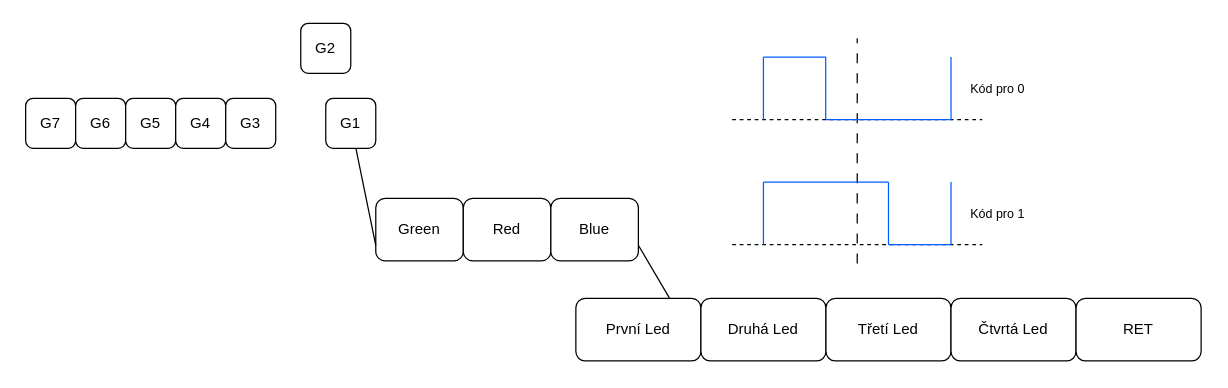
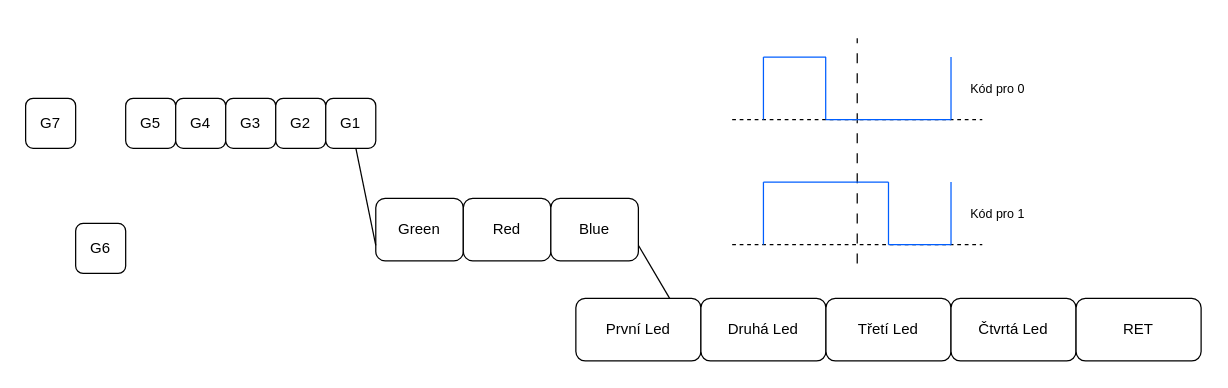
node "G2": moved (326, 48) -> (301, 123)
node "G6": moved (101, 123) -> (101, 248)
